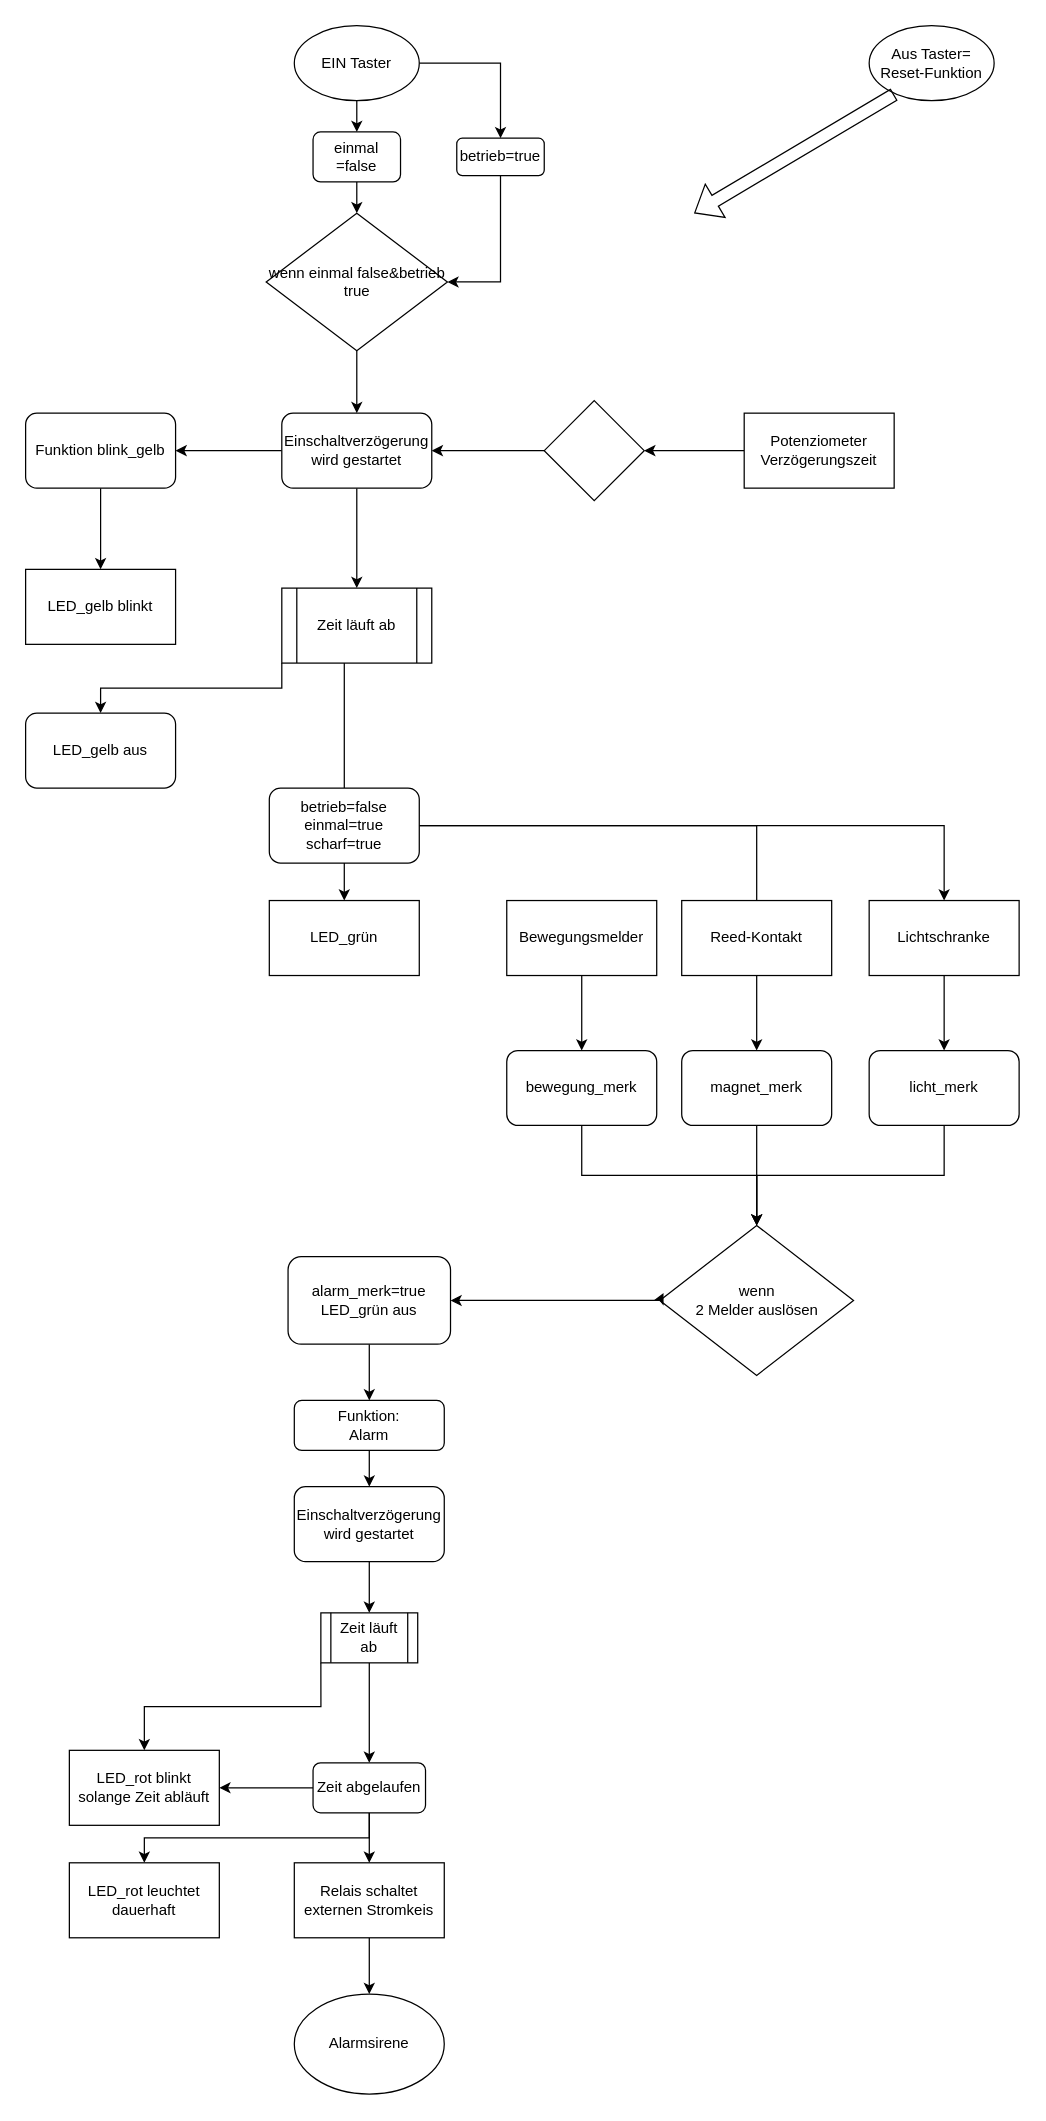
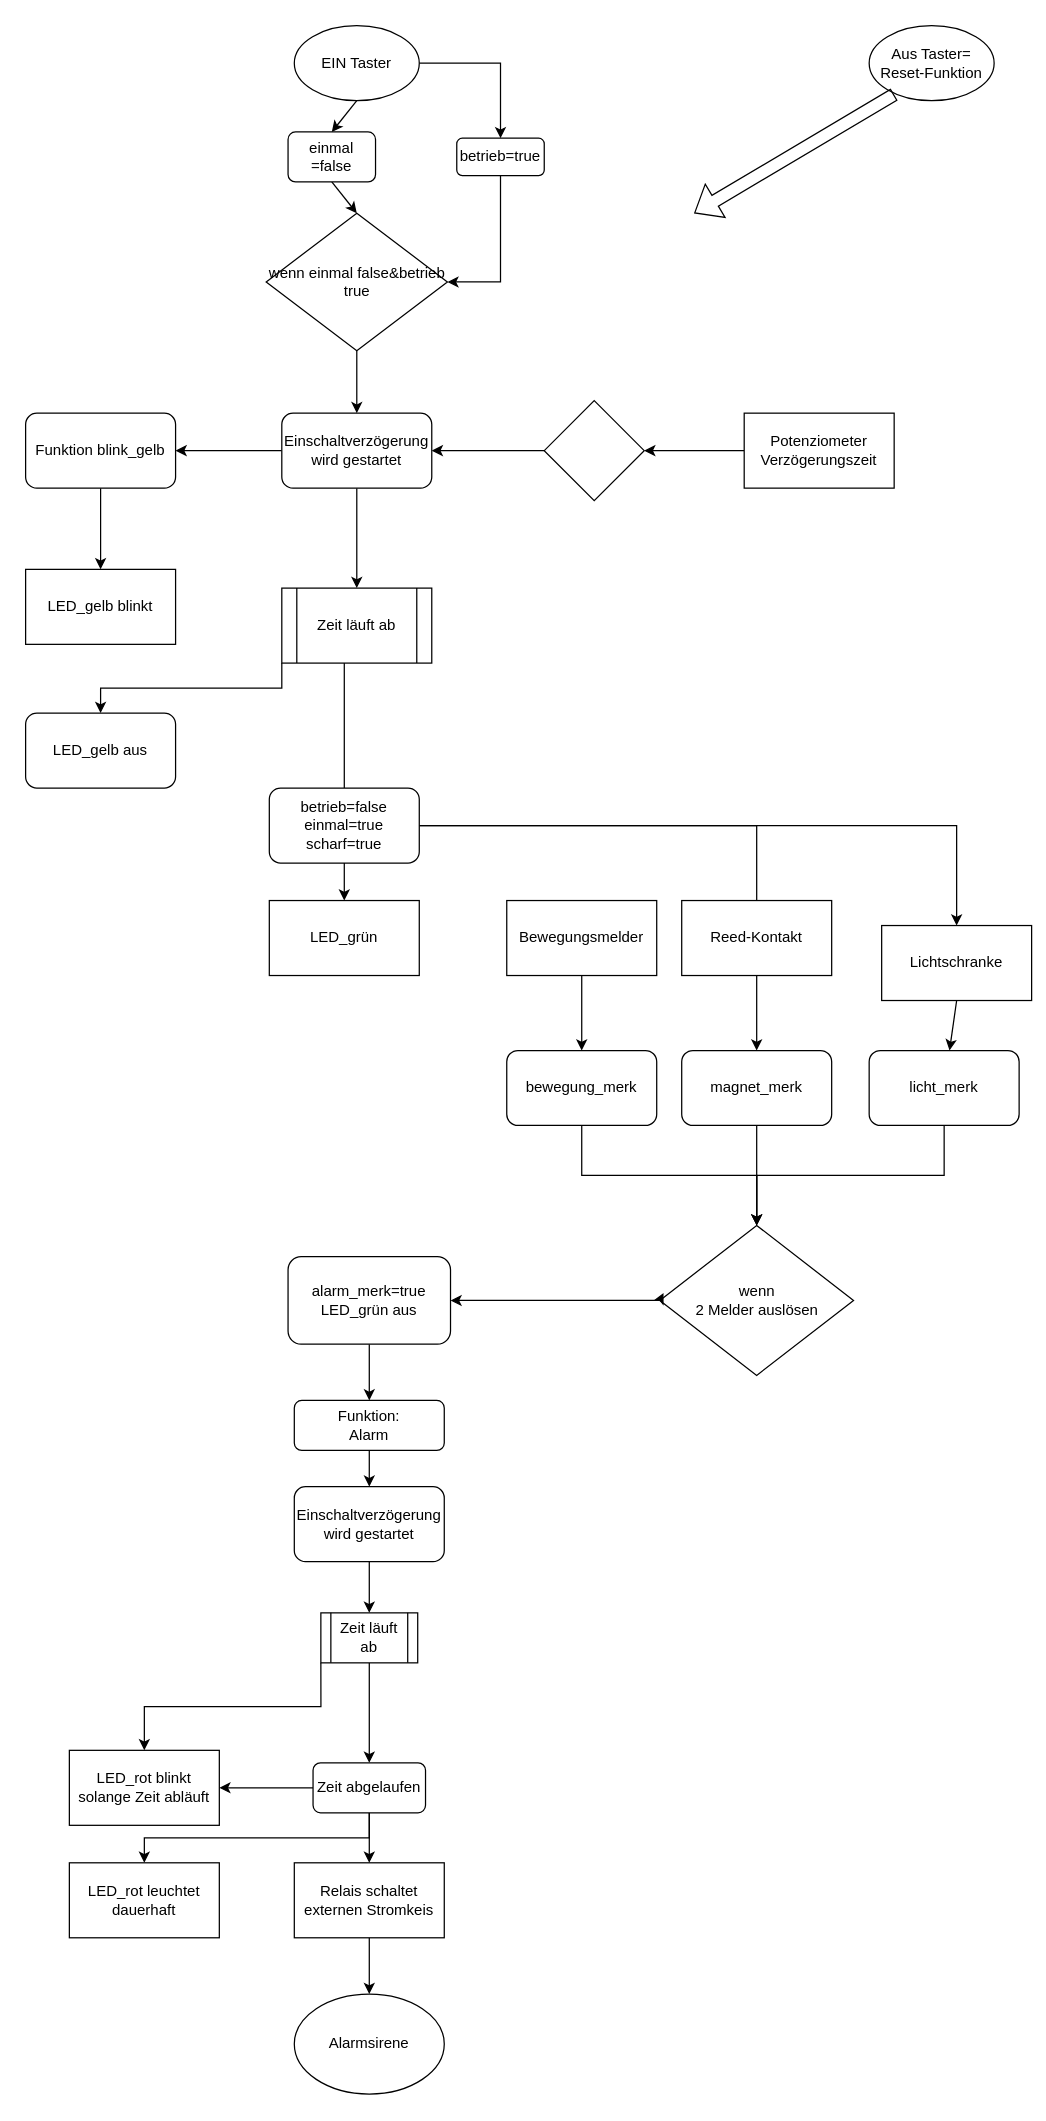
node "einmal =false": moved (357, 157) -> (332, 157)
node "Lichtschranke": moved (944, 938) -> (957, 963)
